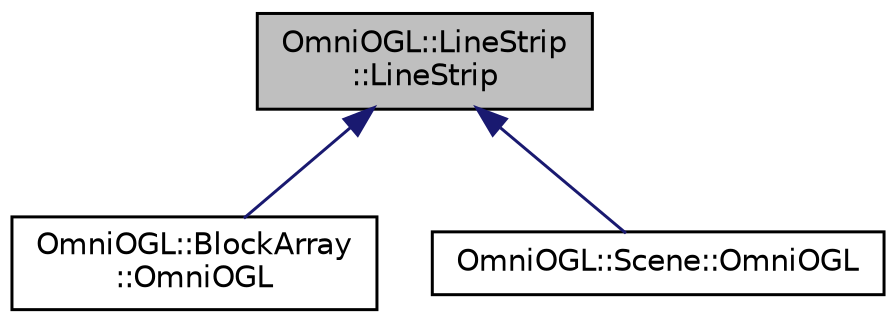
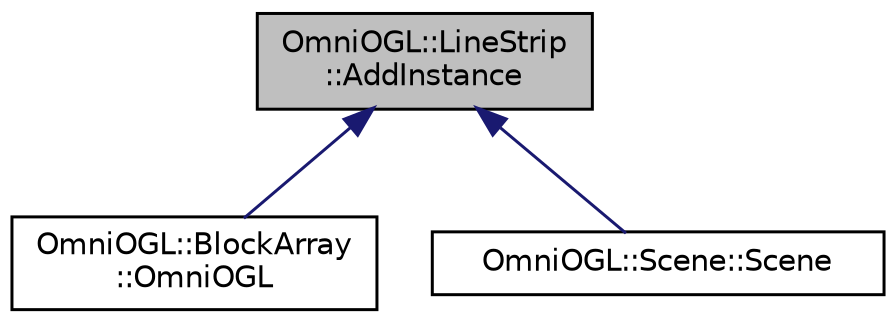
node "OmniOGL::LineStrip ::LineStrip": label "OmniOGL::LineStrip ::LineStrip" -> "OmniOGL::LineStrip ::AddInstance"
node "OmniOGL::Scene::OmniOGL": label "OmniOGL::Scene::OmniOGL" -> "OmniOGL::Scene::Scene"
